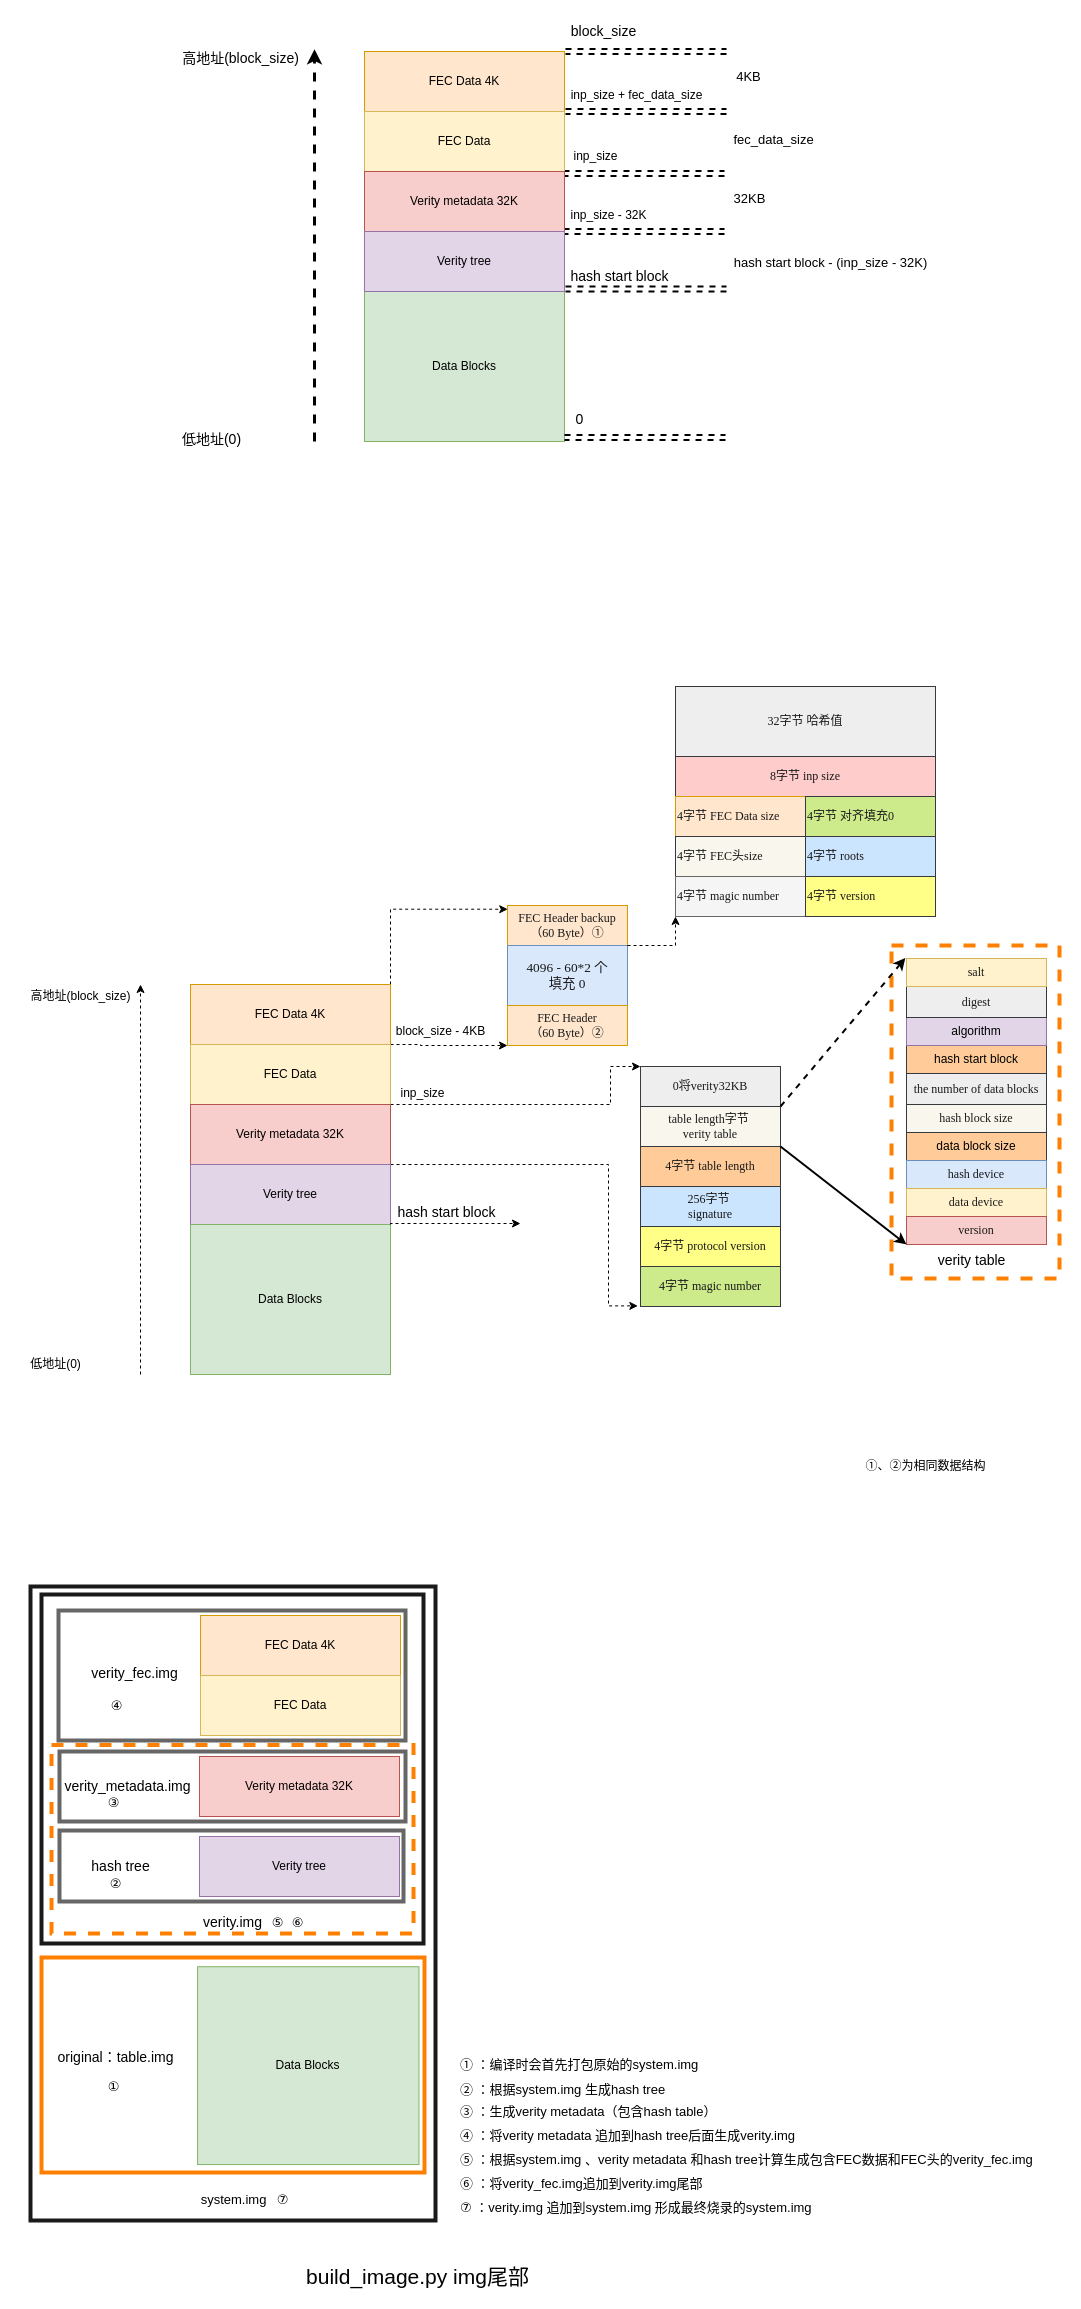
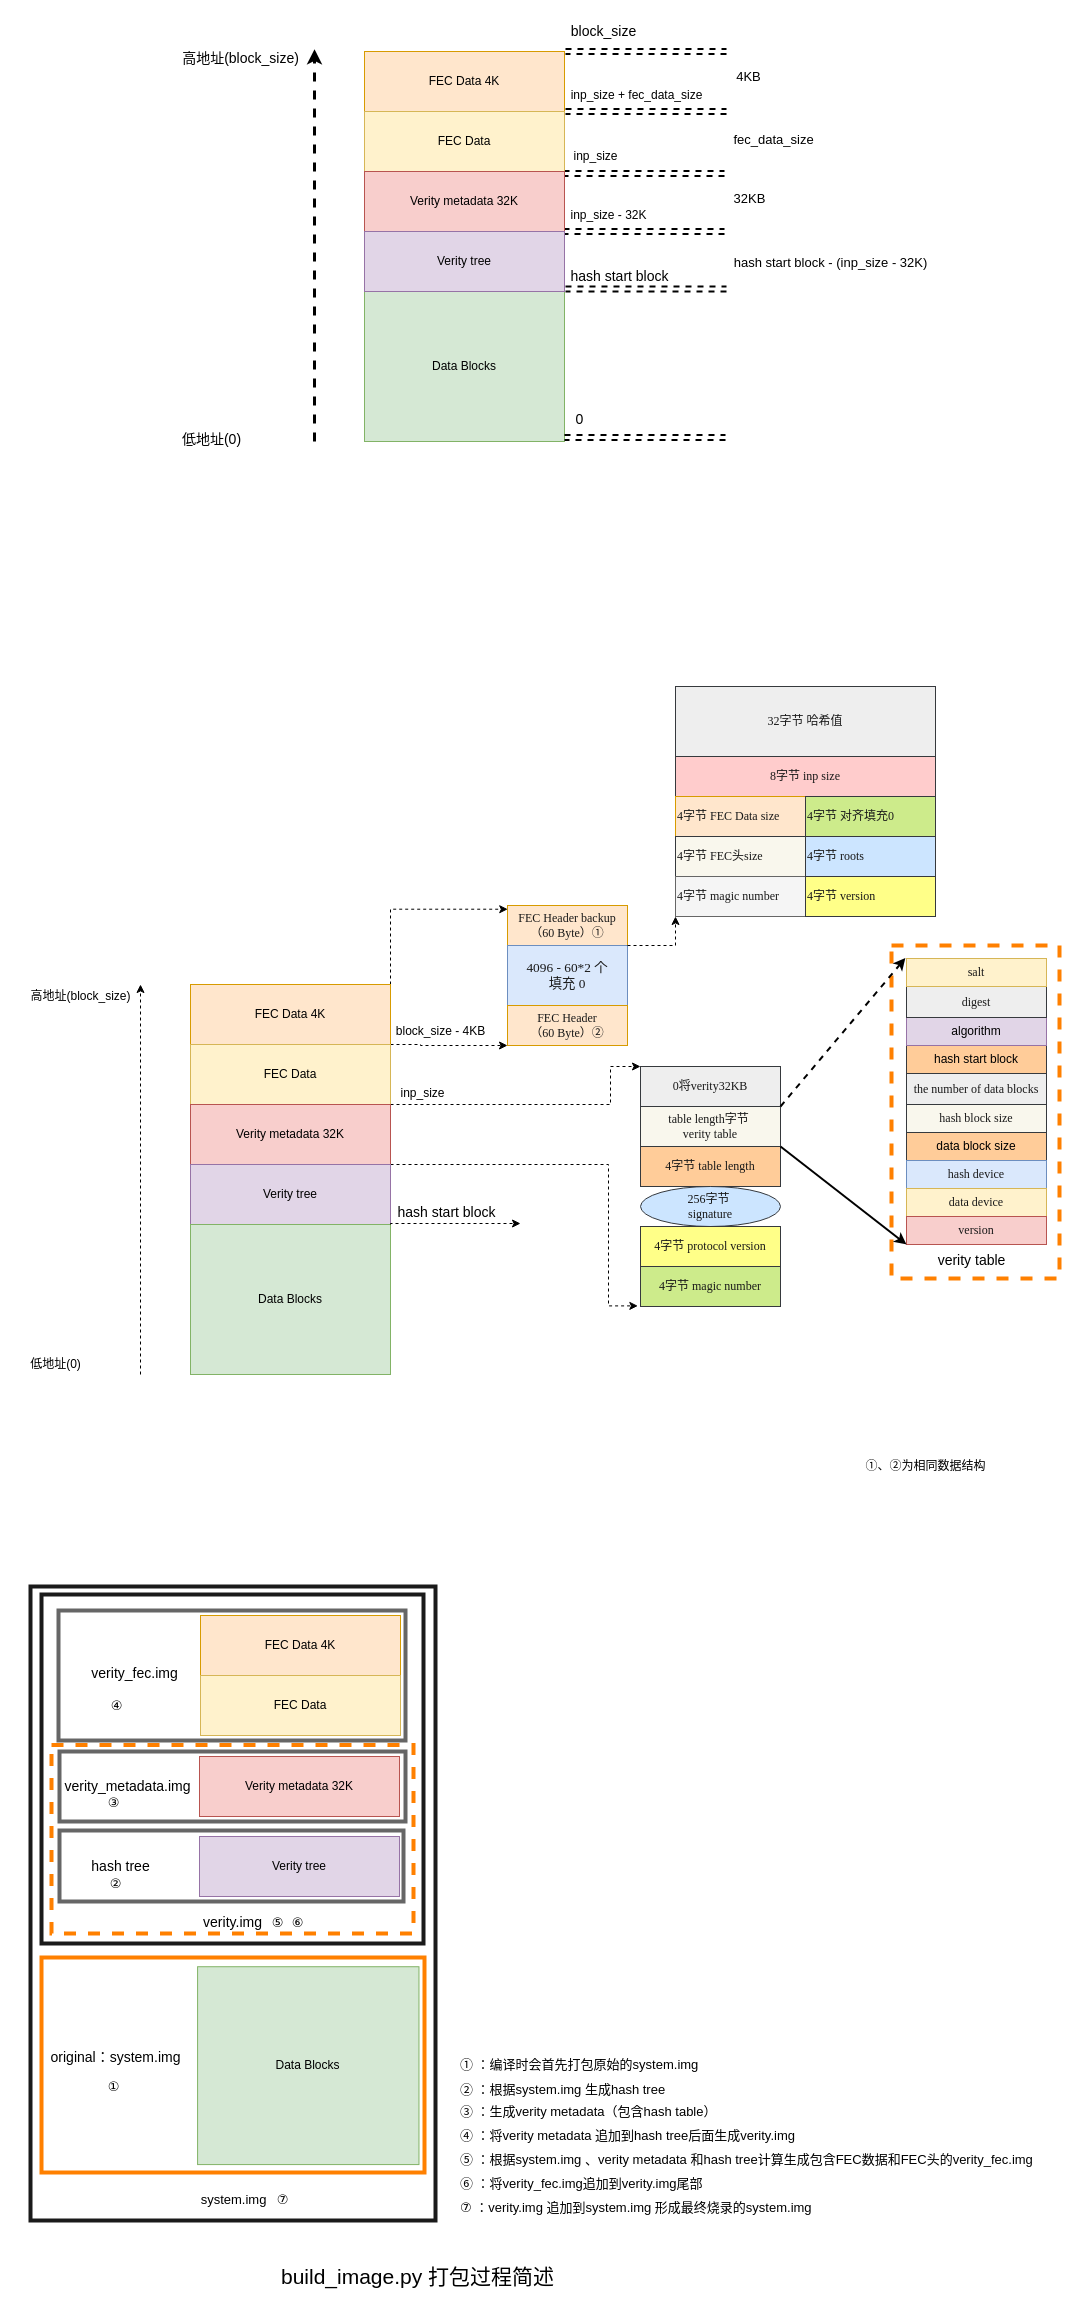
node "256字节 signature": shape rectangle -> ellipse
node "original：table.img": label "original：table.img" -> "original：system.img"
node "build_image.py img尾部": label "build_image.py img尾部" -> "build_image.py 打包过程简述"
